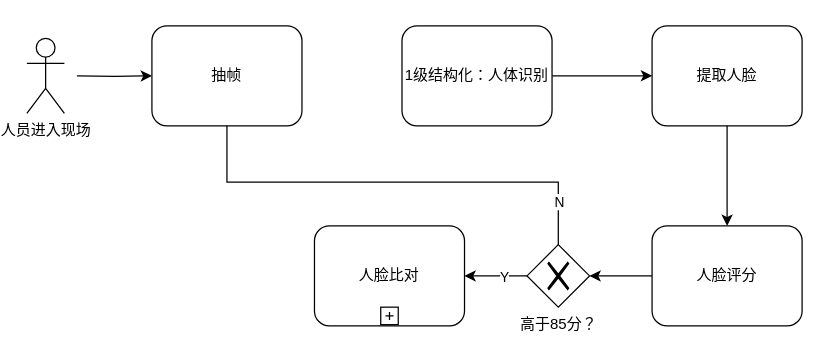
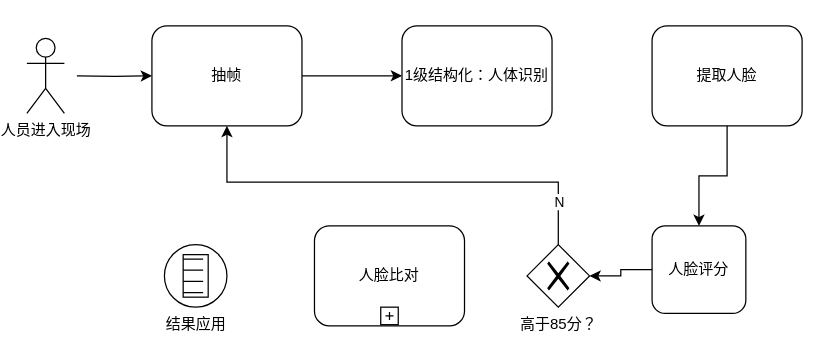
edge "抽帧" -> "1级结构化：人体识别": added
edge "1级结构化：人体识别" -> "提取人脸": removed
edge "抽帧" -- "高于85分？": arrowhead none -> classic
node "结果应用": added
edge "高于85分？" -> "人脸比对": removed, label "Y"
node "人脸评分": size 150x100 -> 94x88
